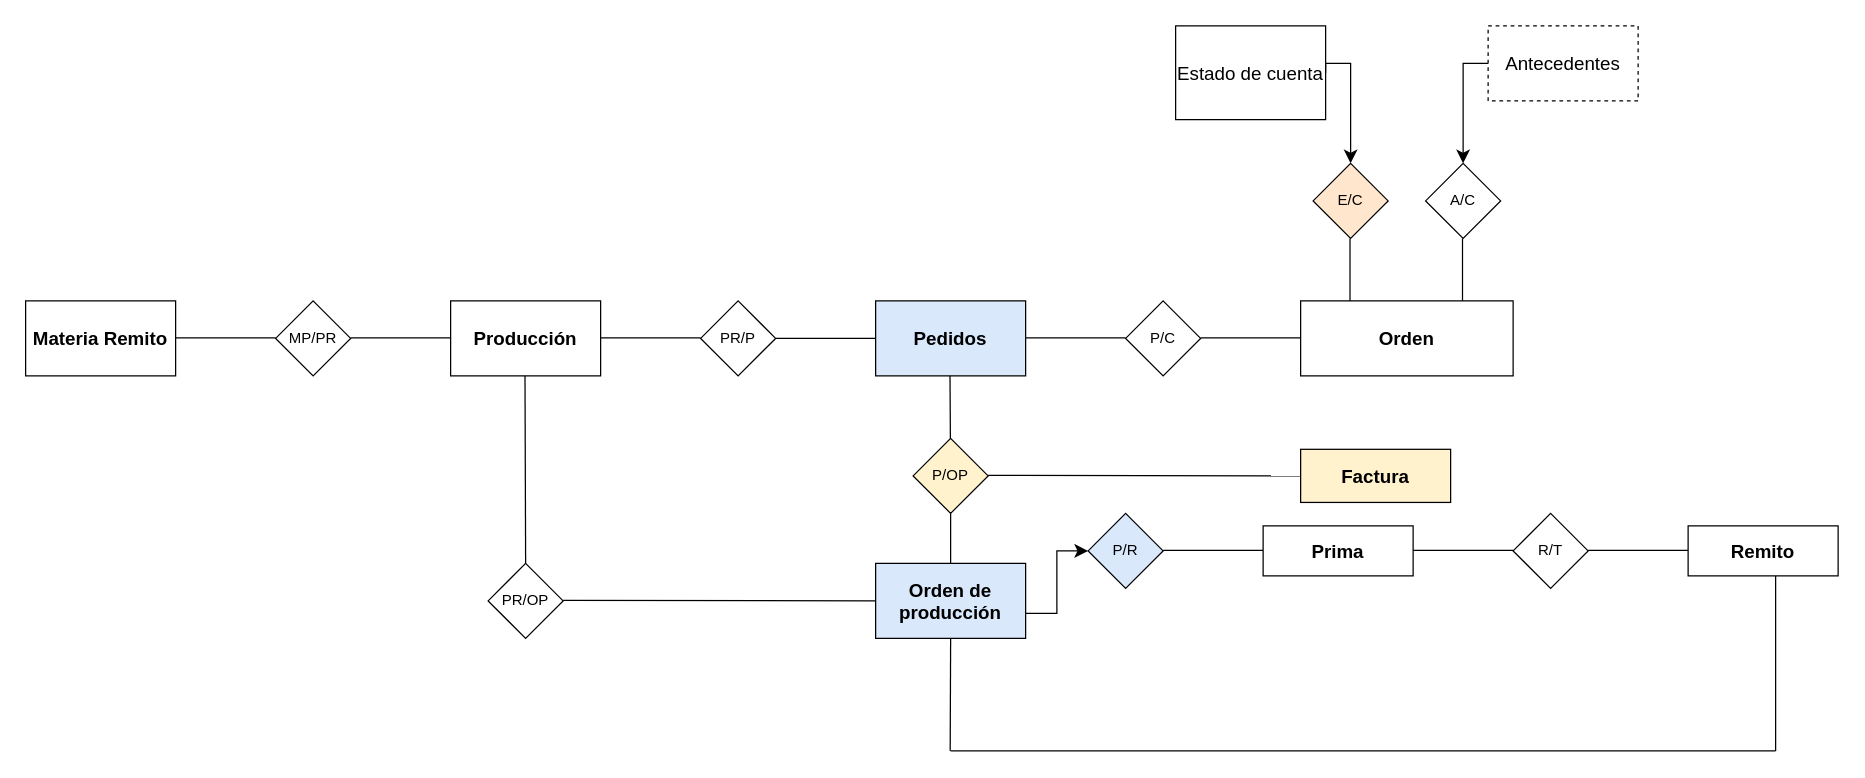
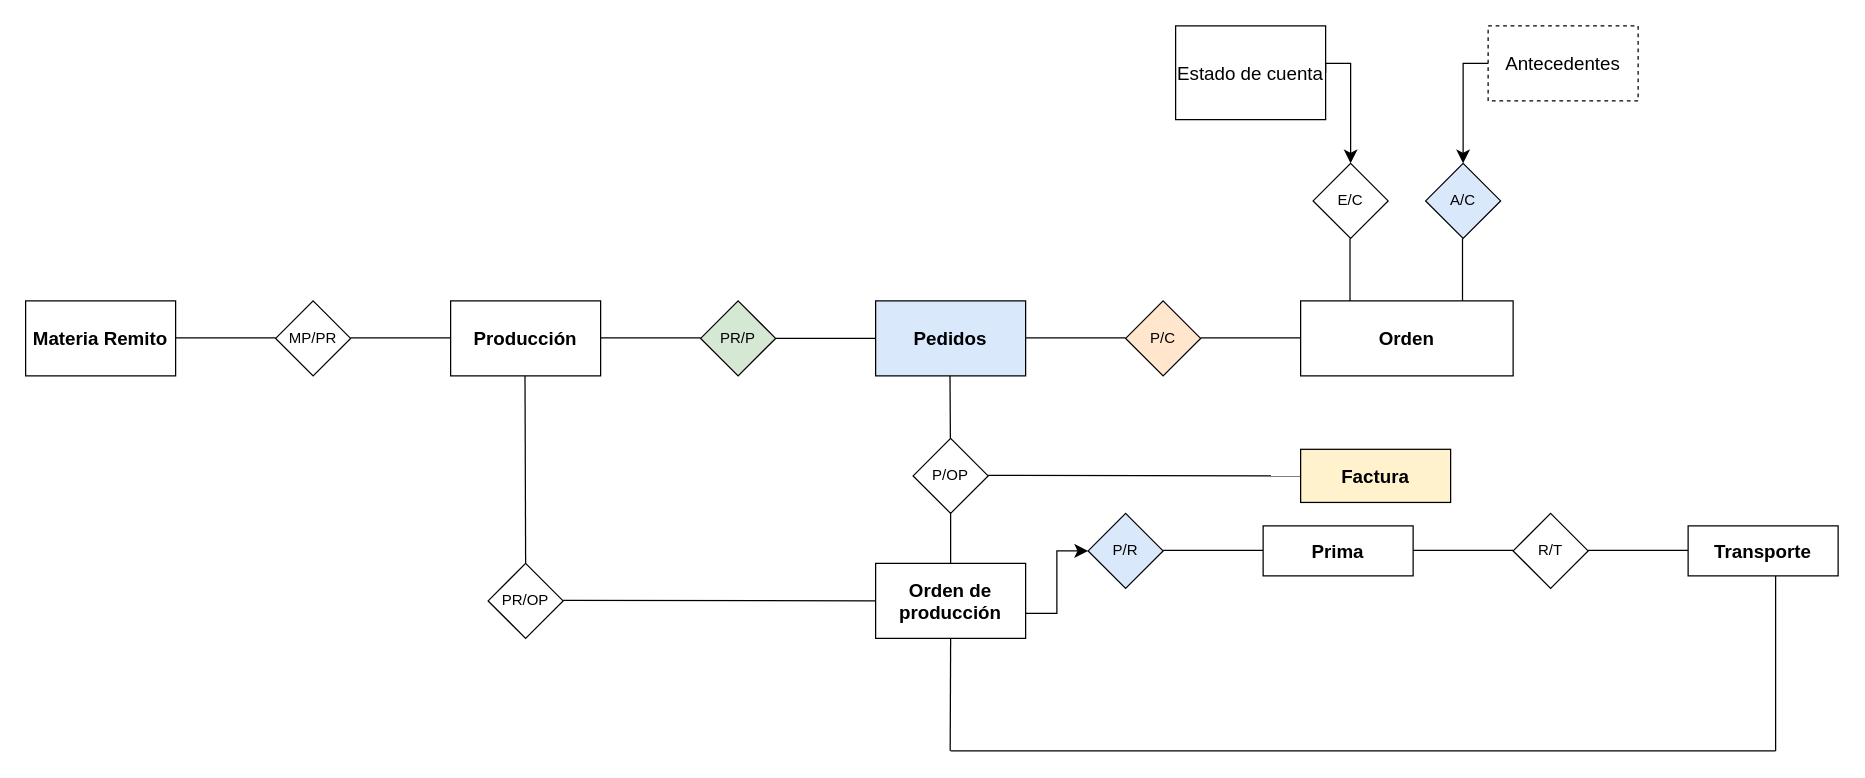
node "E/C": fillcolor #ffe6cc -> #ffffff
node "A/C": fillcolor #ffffff -> #dae8fc
node "PR/P": fillcolor #ffffff -> #d5e8d4
node "P/C": fillcolor #ffffff -> #ffe6cc
node "P/OP": fillcolor #fff2cc -> #ffffff
node "Remito": label "Remito" -> "Transporte"
node "Orden de producción": fillcolor #dae8fc -> #ffffff
